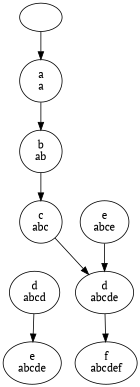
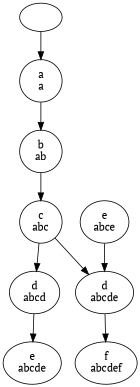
edge "c abc" -> "d abcd": added
